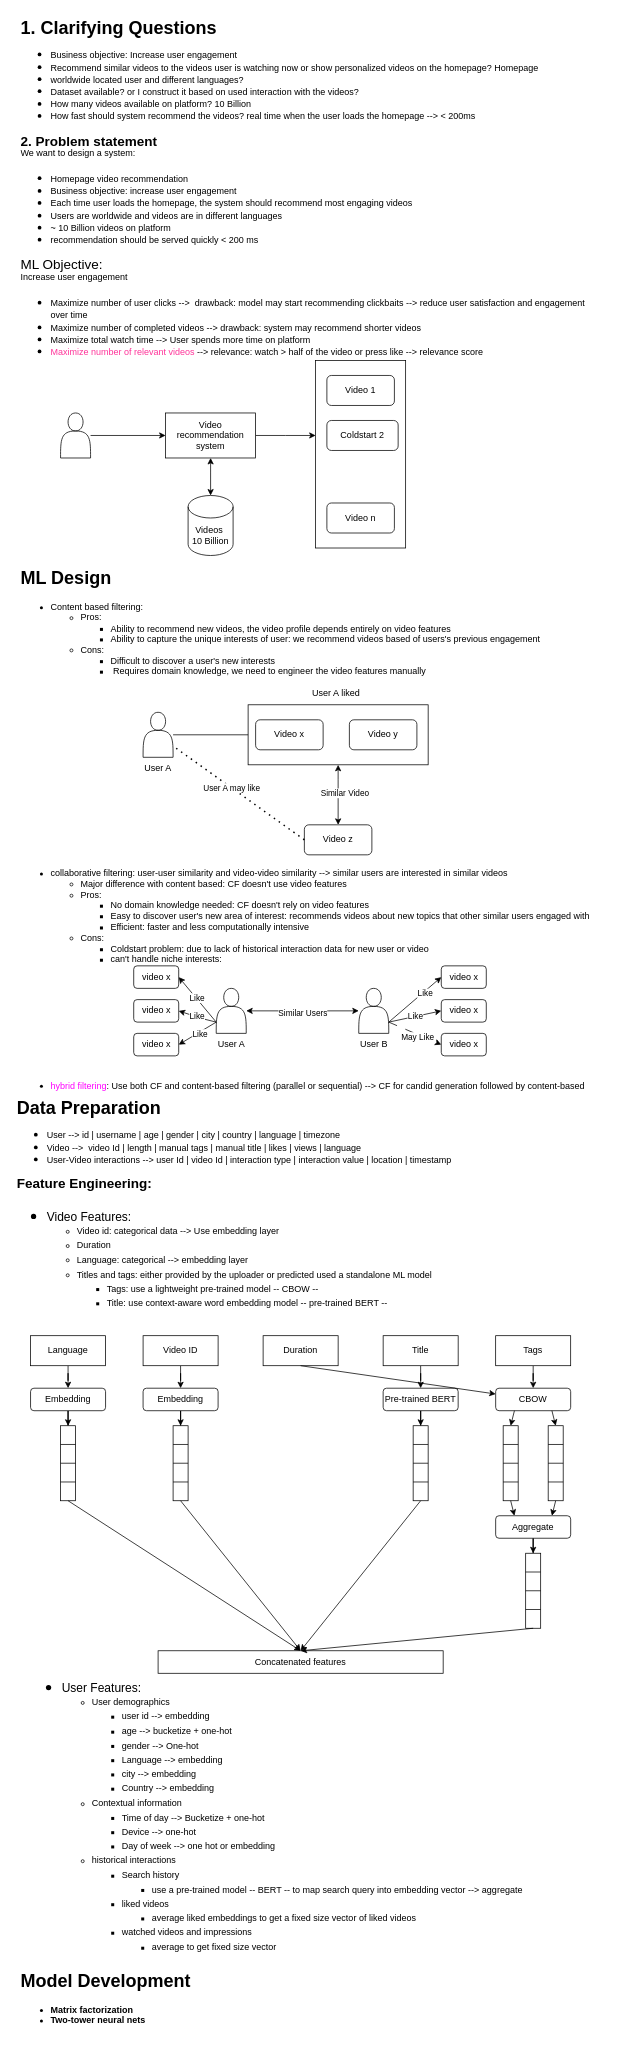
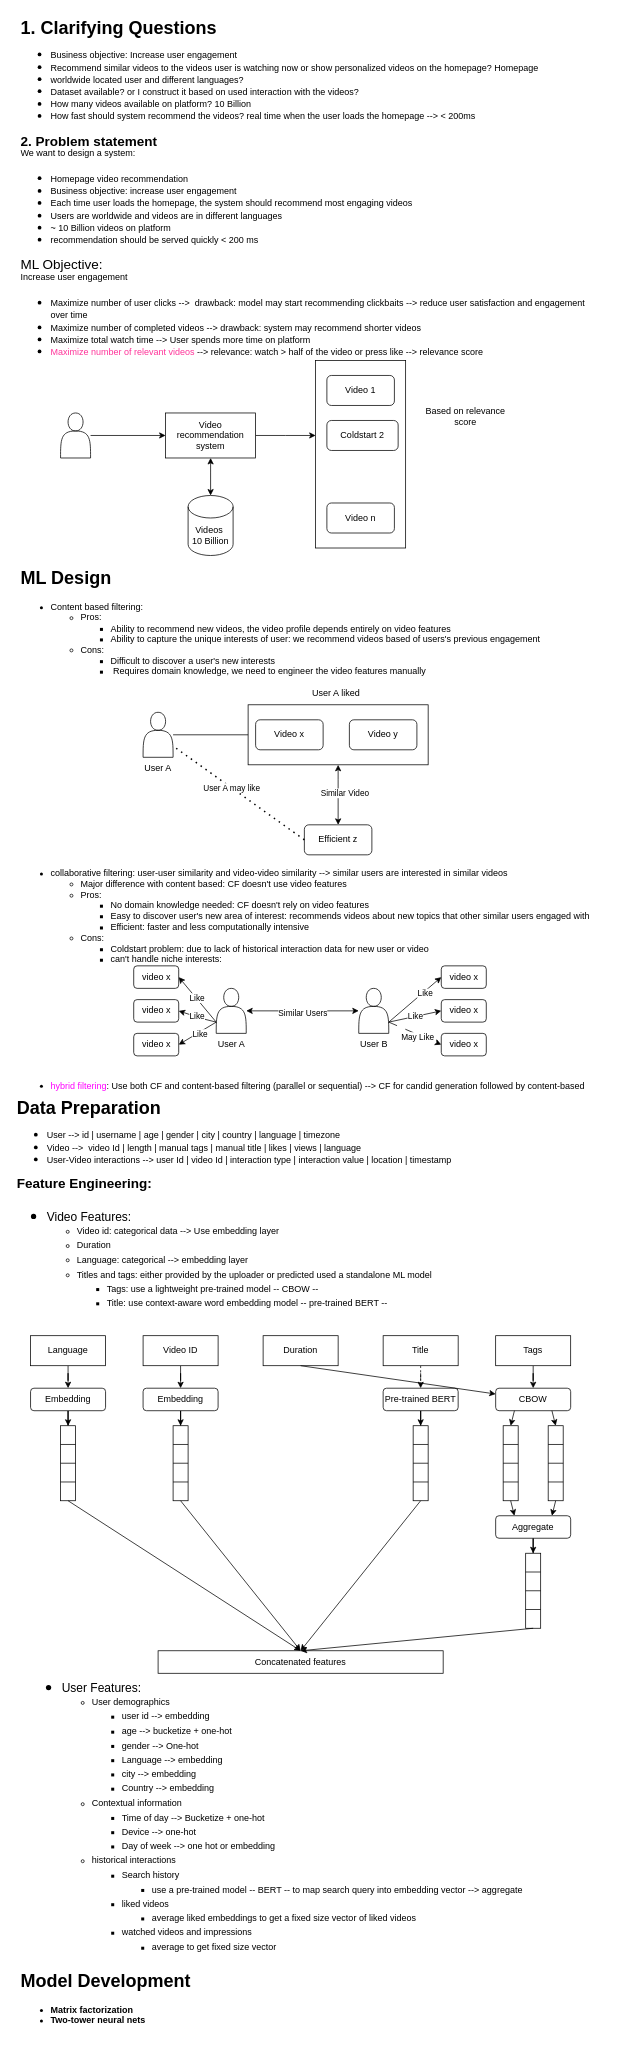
node "Based on relevance score": added
node "Video z": label "Video z" -> "Efficient z"
edge "Title" -> "Pre-trained BERT": style solid -> dashed
